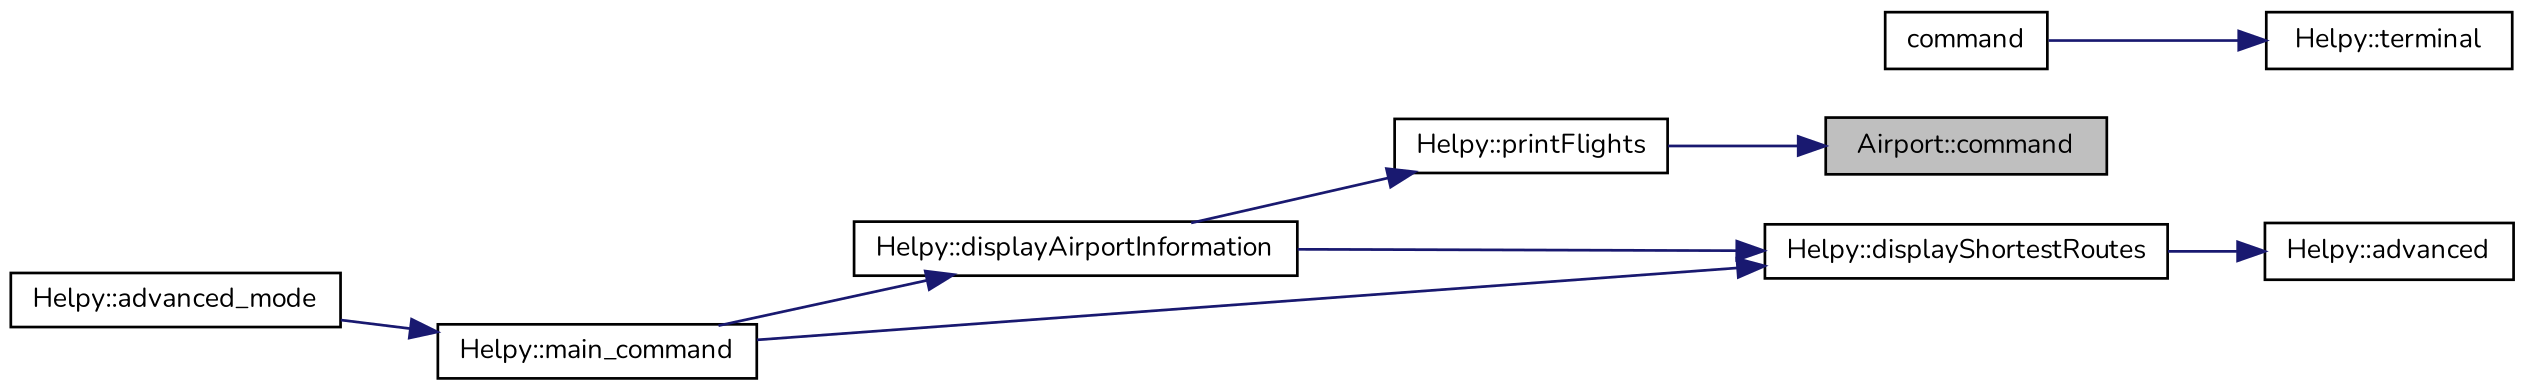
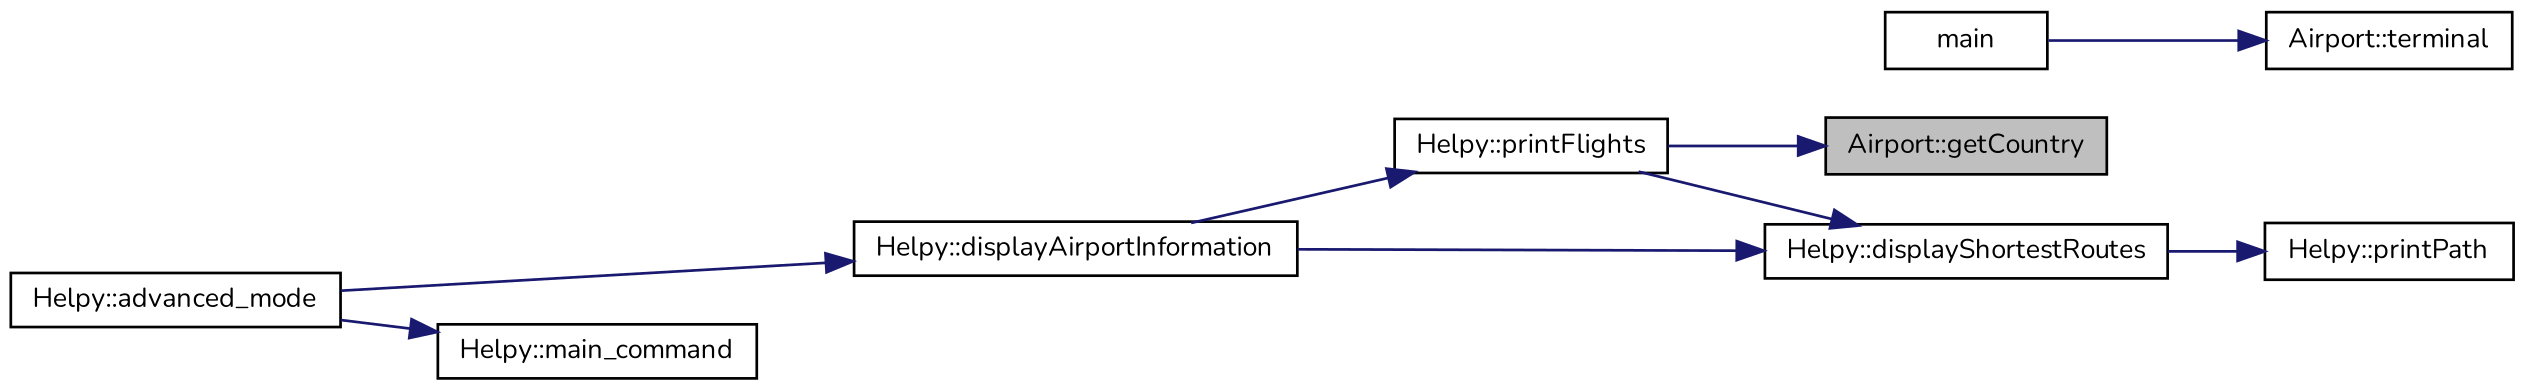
node "command": label "command" -> "main"
node "Helpy::terminal": label "Helpy::terminal" -> "Airport::terminal"
node "Airport::command": label "Airport::command" -> "Airport::getCountry"
node "Helpy::advanced": label "Helpy::advanced" -> "Helpy::printPath"
edge "Helpy::main_command" -> "Helpy::displayAirportInformation": now "Helpy::advanced_mode" -> "Helpy::displayAirportInformation"
edge "Helpy::main_command" -> "Helpy::displayShortestRoutes": now "Helpy::printFlights" -> "Helpy::displayShortestRoutes"
